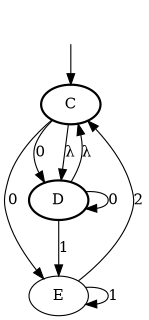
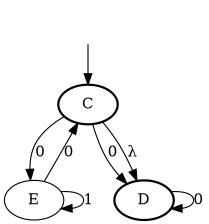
edge "D" -> "C": removed, label "λ"
edge "E" -> "C": label "2" -> "0"
edge "D" -> "E": removed, label "1"
